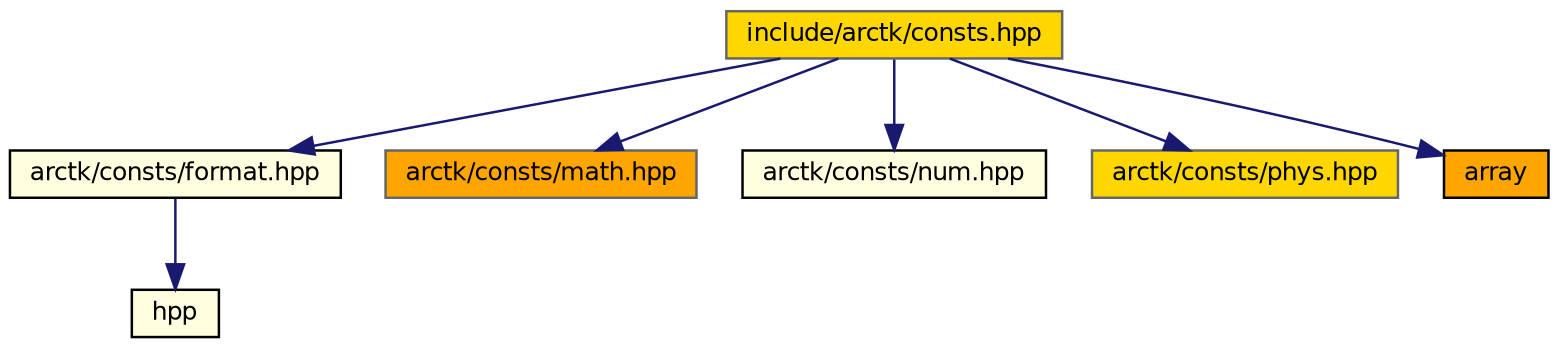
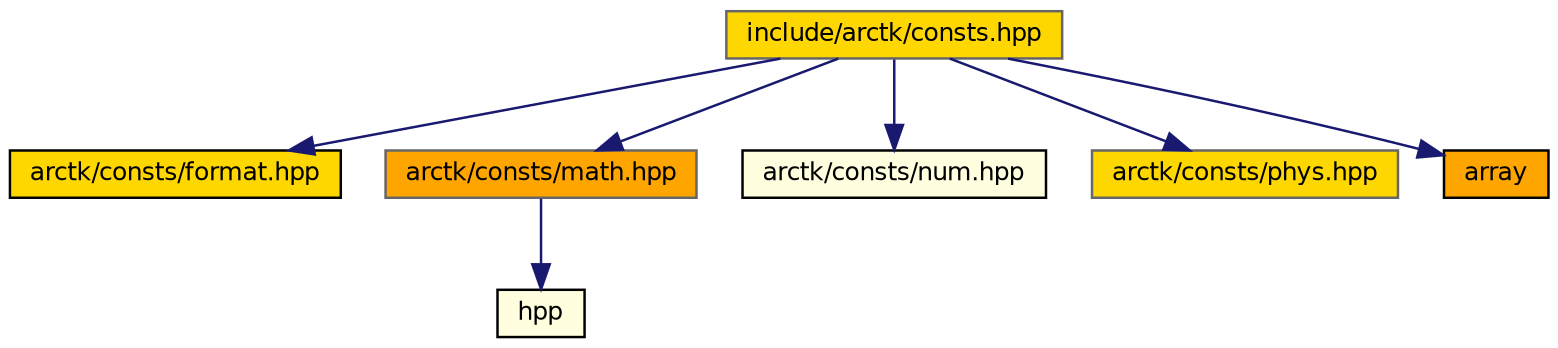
node "arctk/consts/format.hpp": fillcolor lightyellow -> gold
edge "arctk/consts/format.hpp" -> "hpp": now "arctk/consts/math.hpp" -> "hpp"
